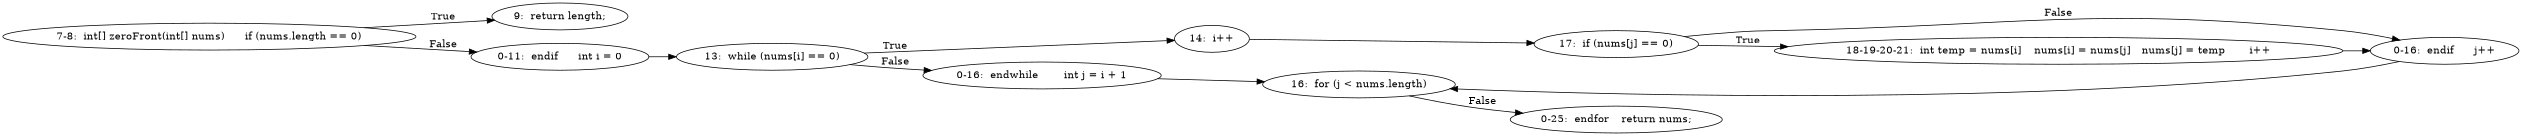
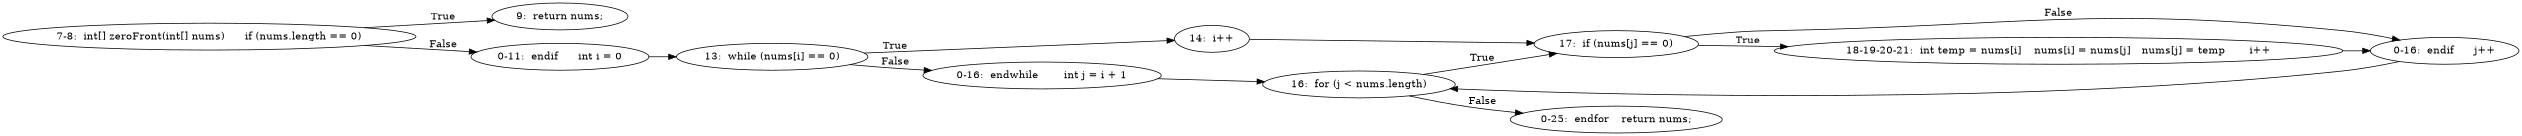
node "9:  return length;": label "9:  return length;" -> "9:  return nums;"
edge "16:  for (j < nums.length)" -> "17:  if (nums[j] == 0)": added, label "True"
